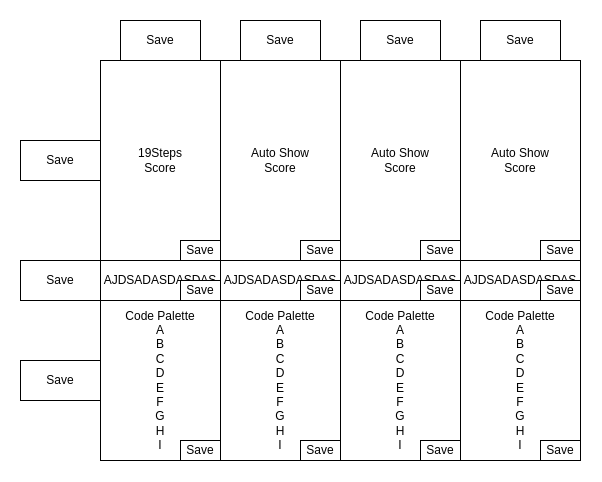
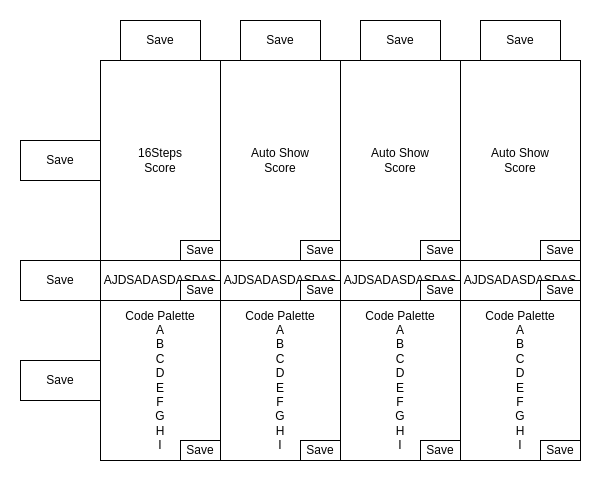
node "19Steps Score": label "19Steps Score" -> "16Steps Score"
